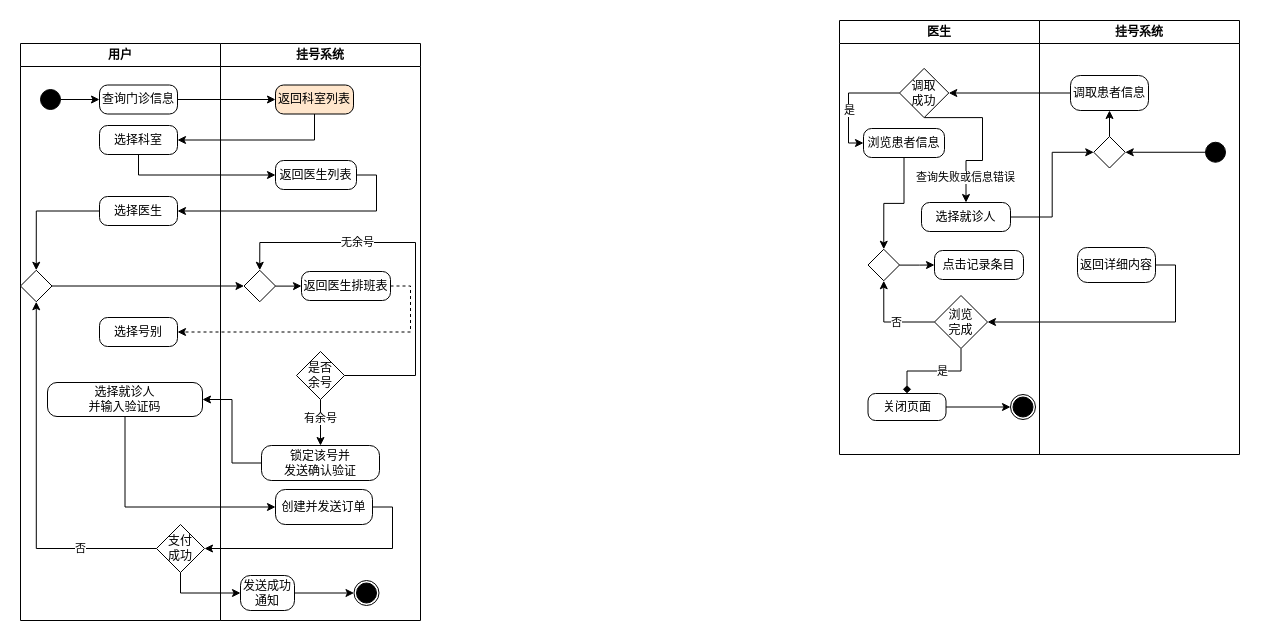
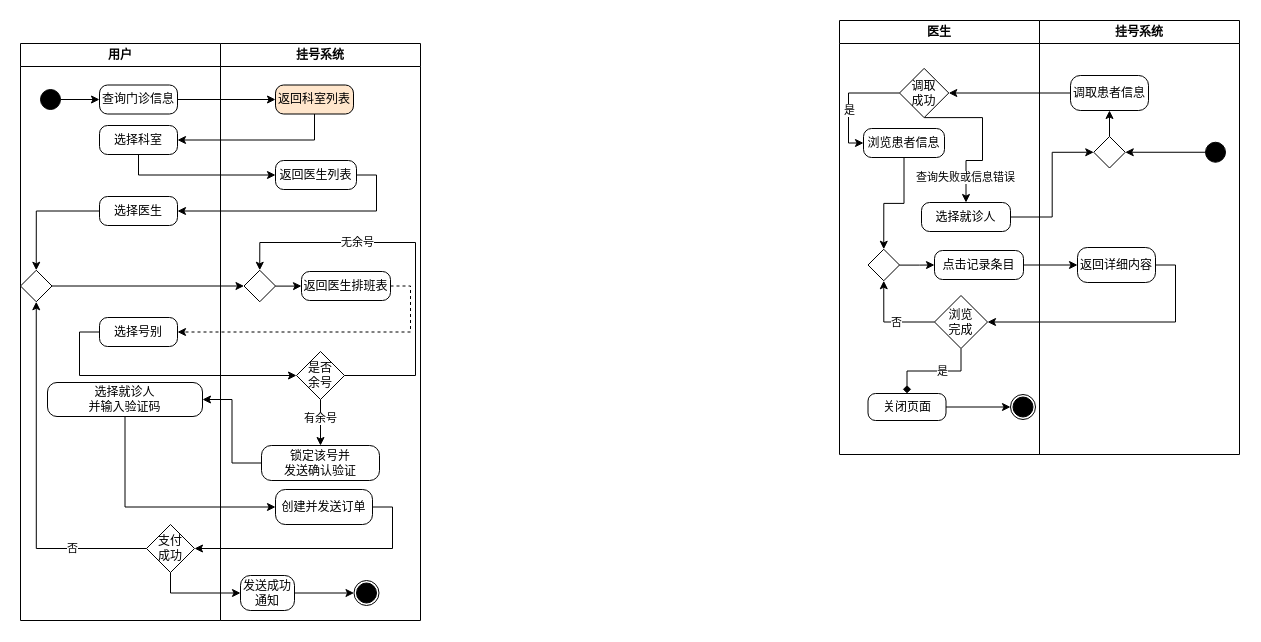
edge "点击记录条目" -> "返回详细内容": added
edge "选择号别" -> "是否 余号": added
node "支付 成功": moved (181, 549) -> (171, 549)
